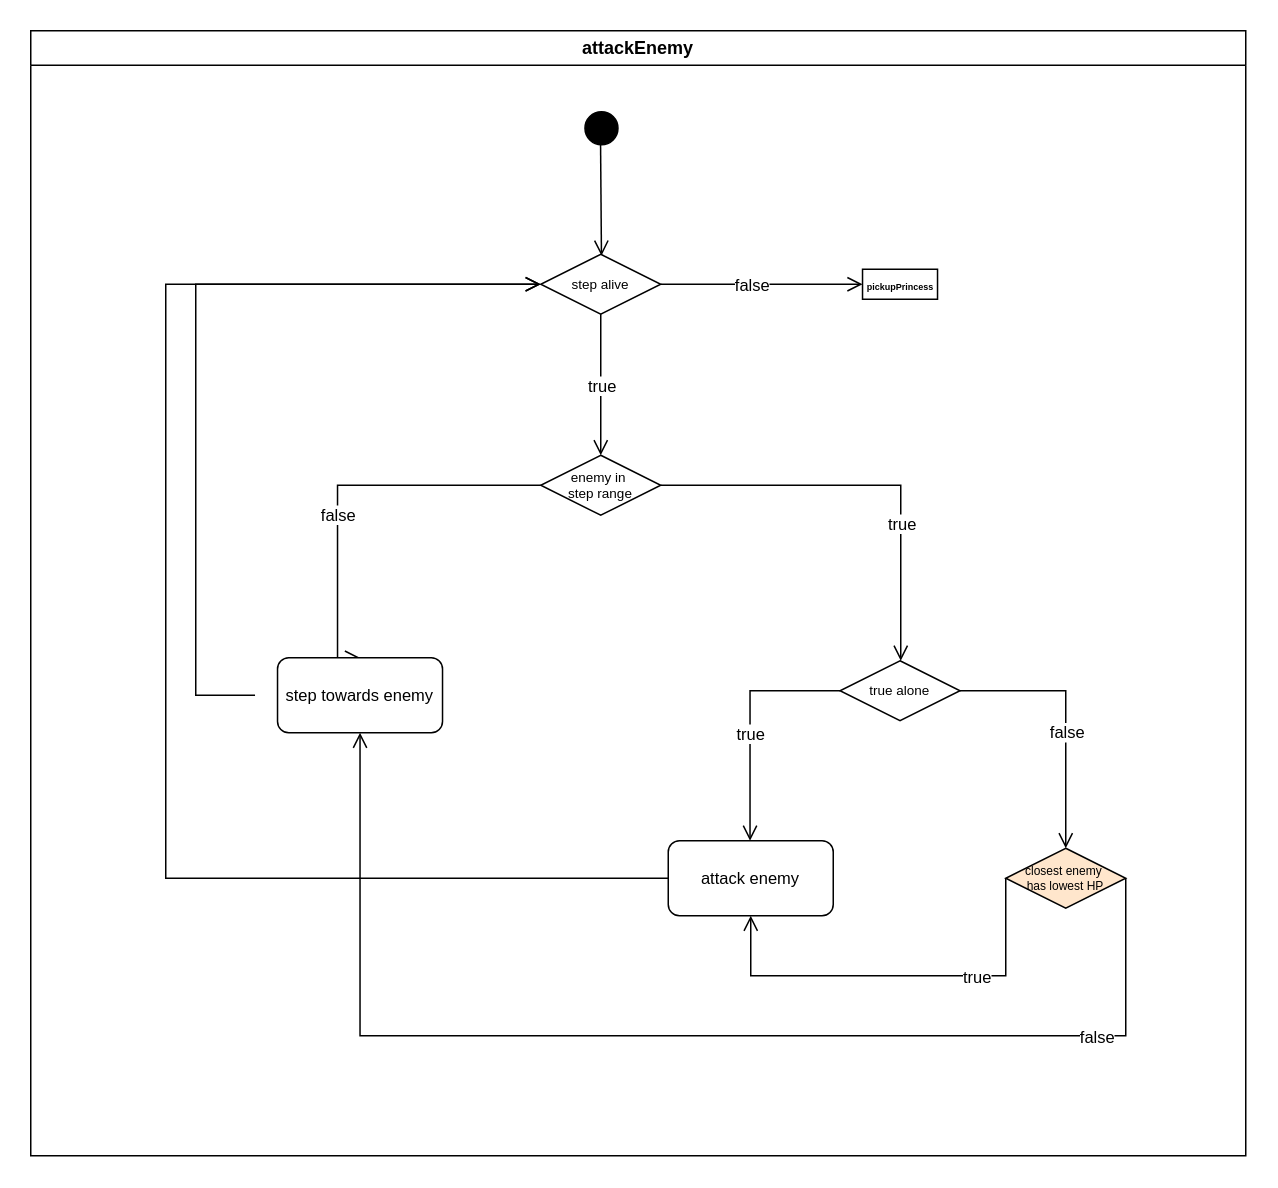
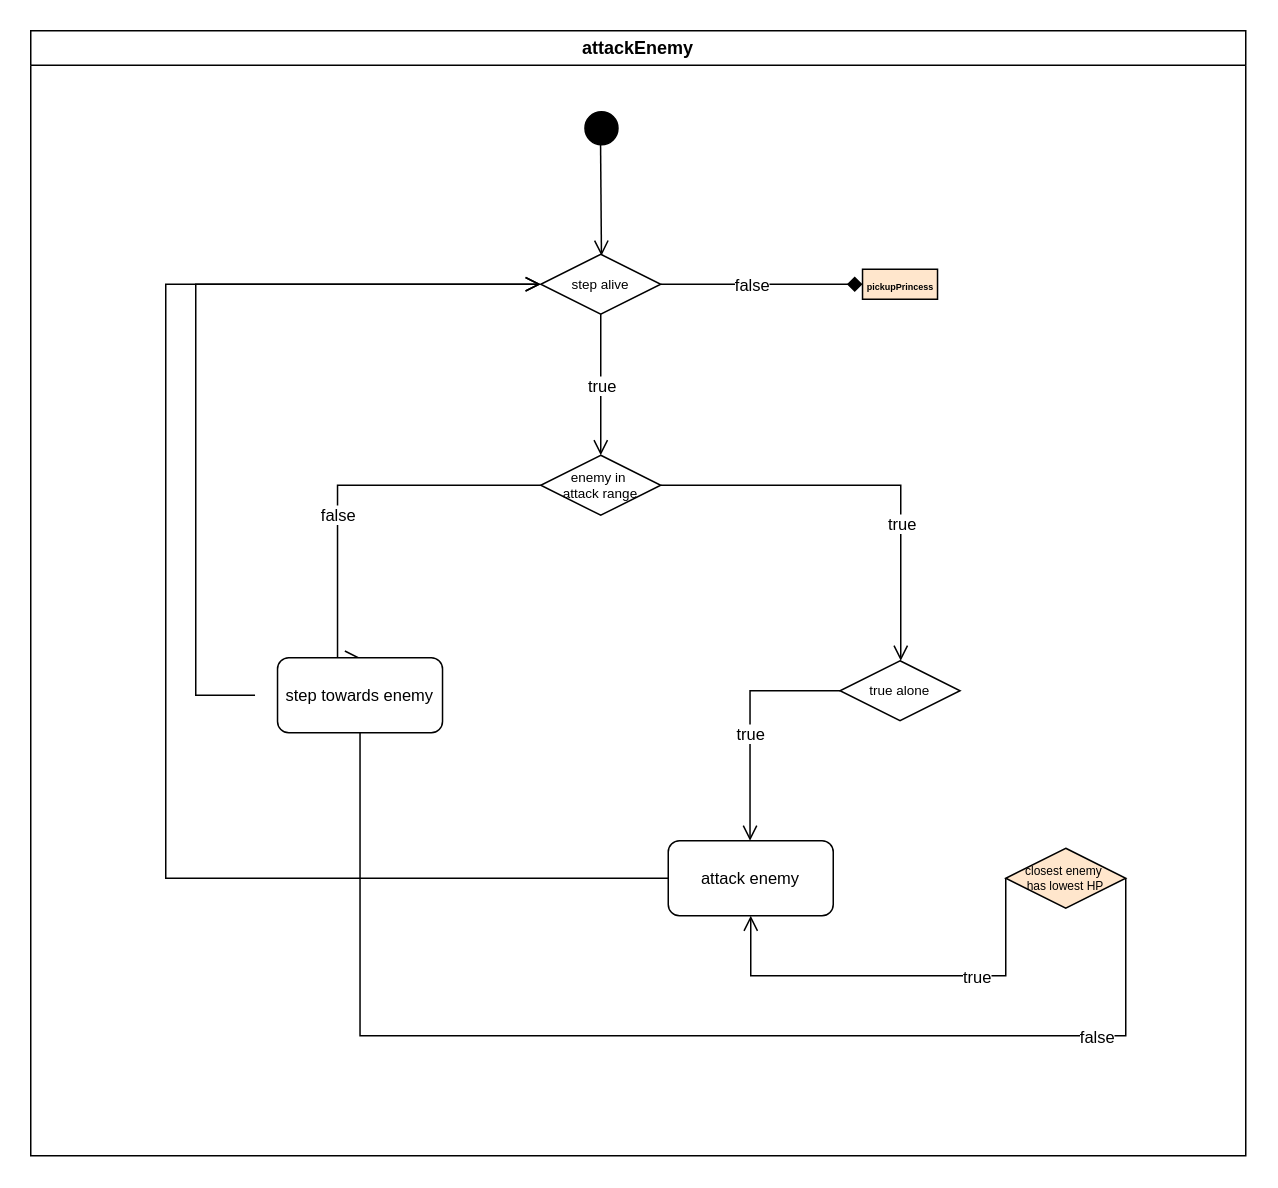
edge "step alive" -> "pickupPrincess": arrowhead open -> diamond
node "pickupPrincess": fillcolor #ffffff -> #ffe6cc
node "enemy in step range": label "enemy in step range" -> "enemy in attack range"
edge "true alone" -> "closest enemy has lowest HP": removed, label "false"
edge "closest enemy has lowest HP" -> "step towards enemy": arrowhead open -> none
